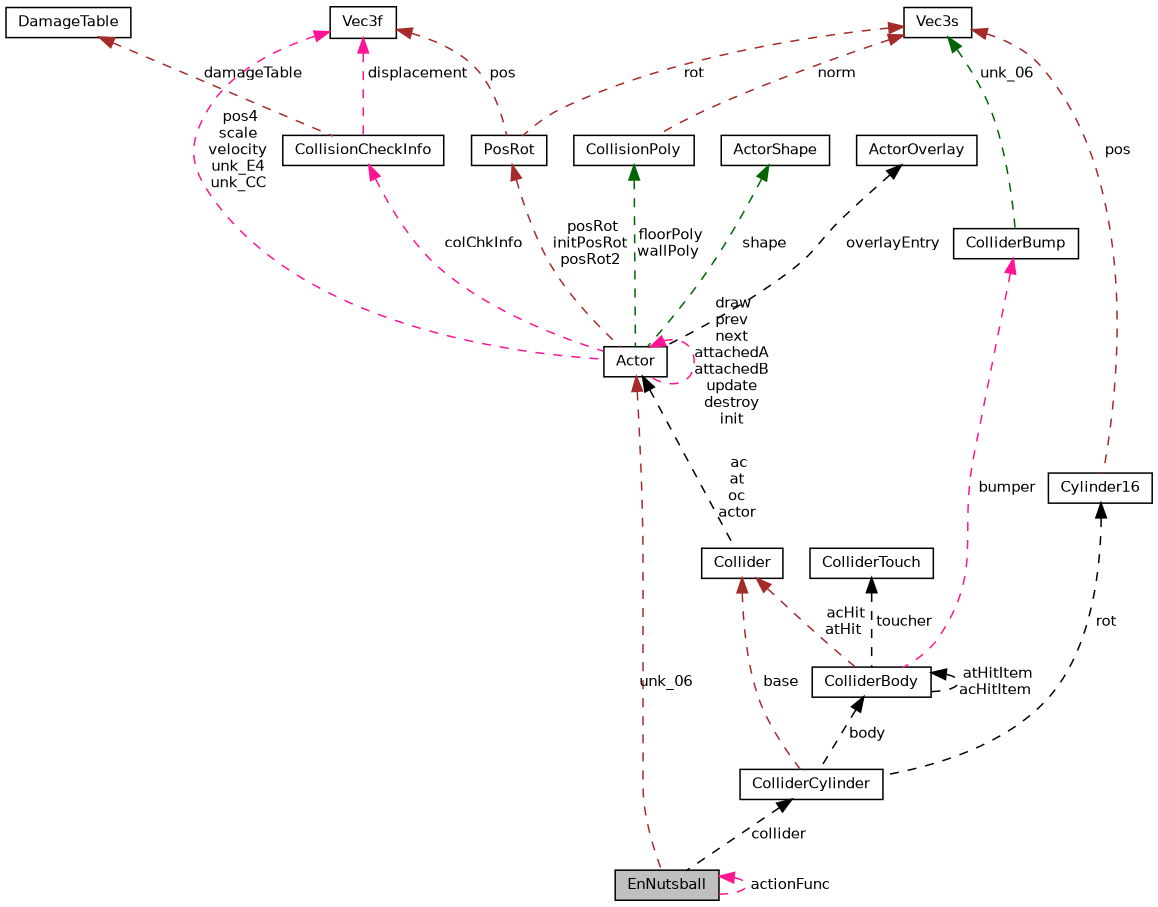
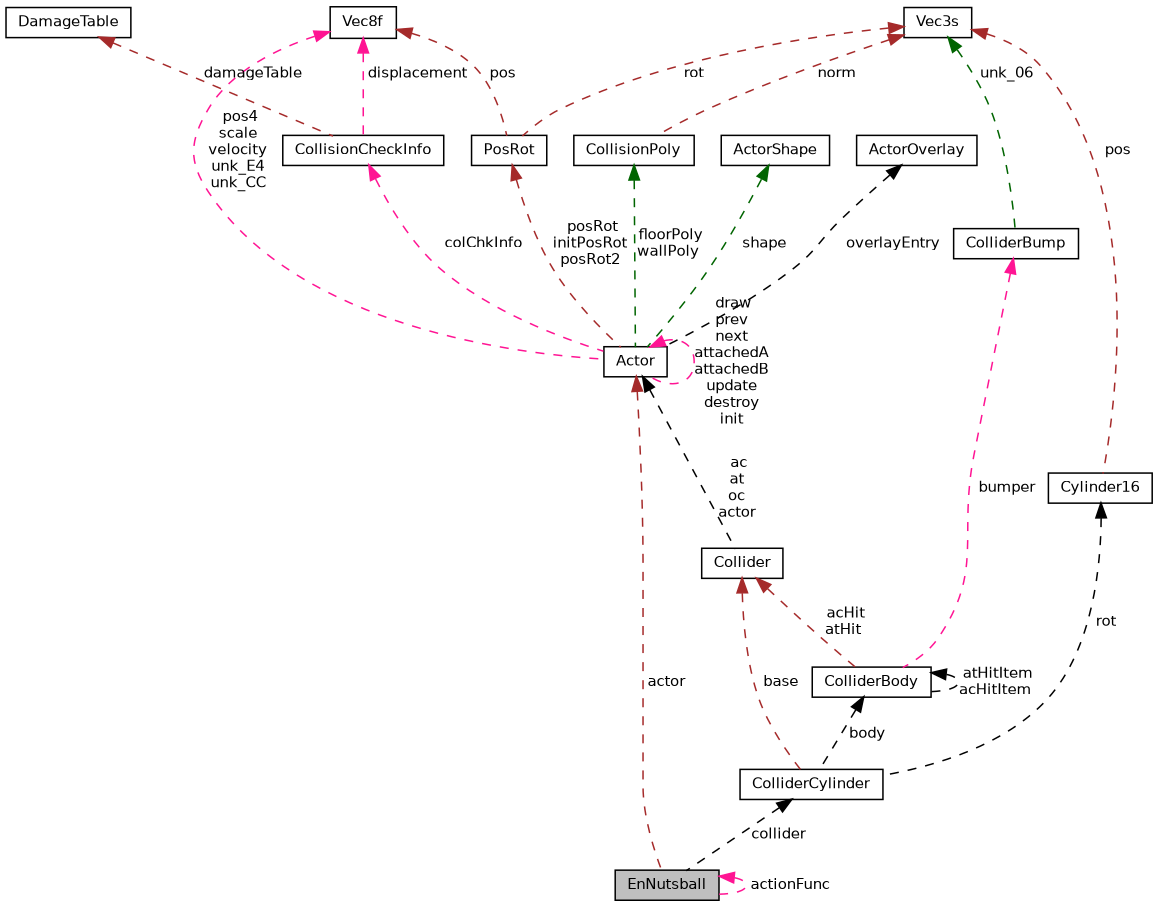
node "Vec3f": label "Vec3f" -> "Vec8f"
node "ColliderTouch": removed
edge "EnNutsball" -> "Actor": label " unk_06" -> " actor"
